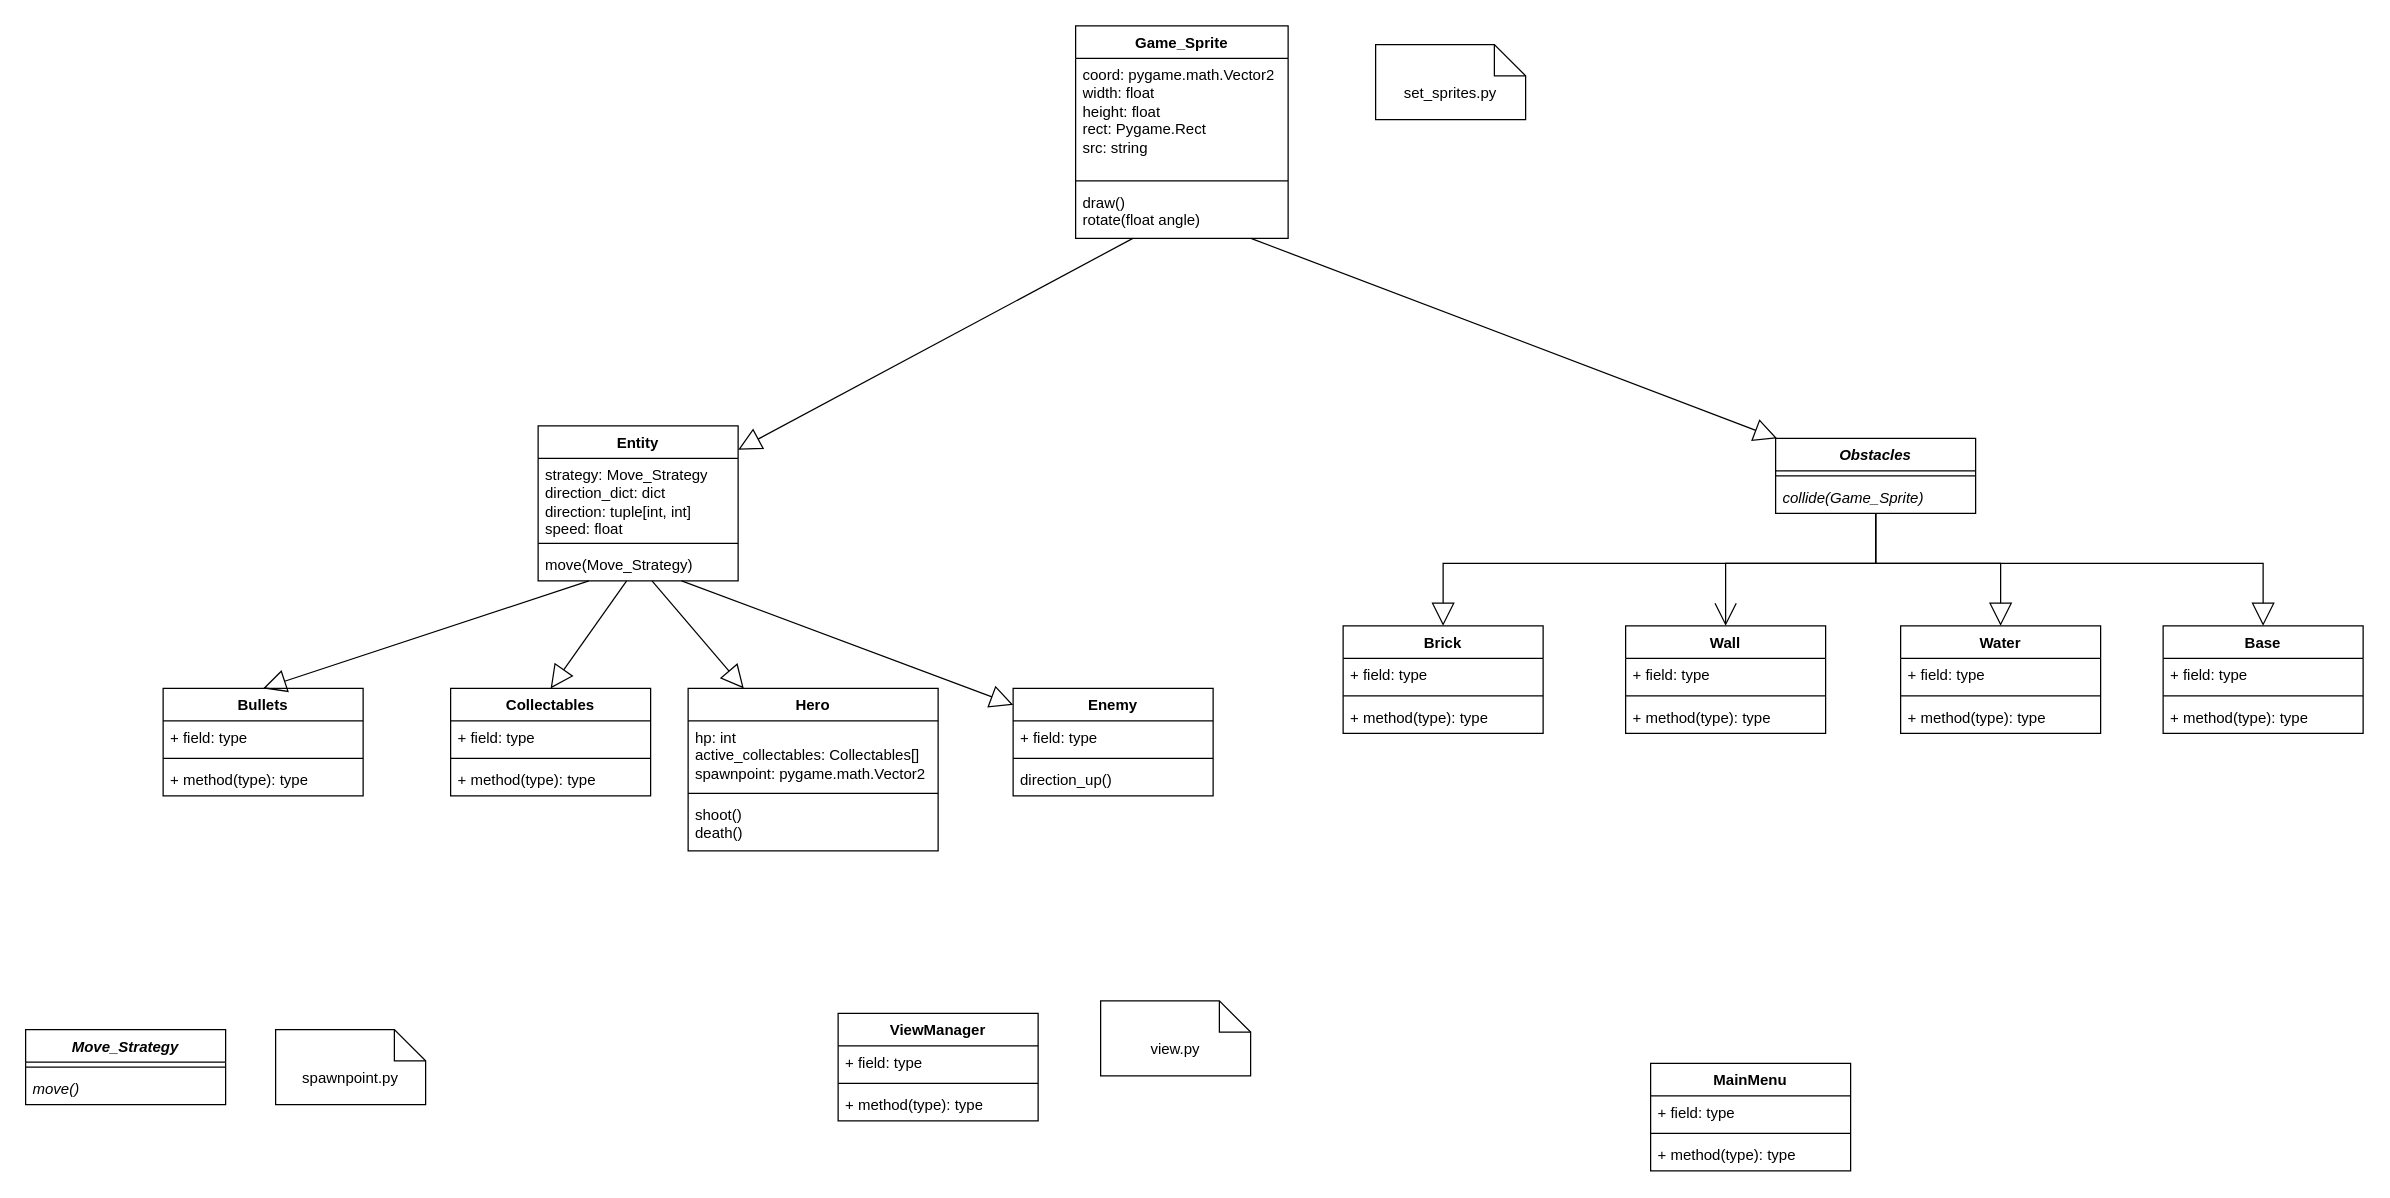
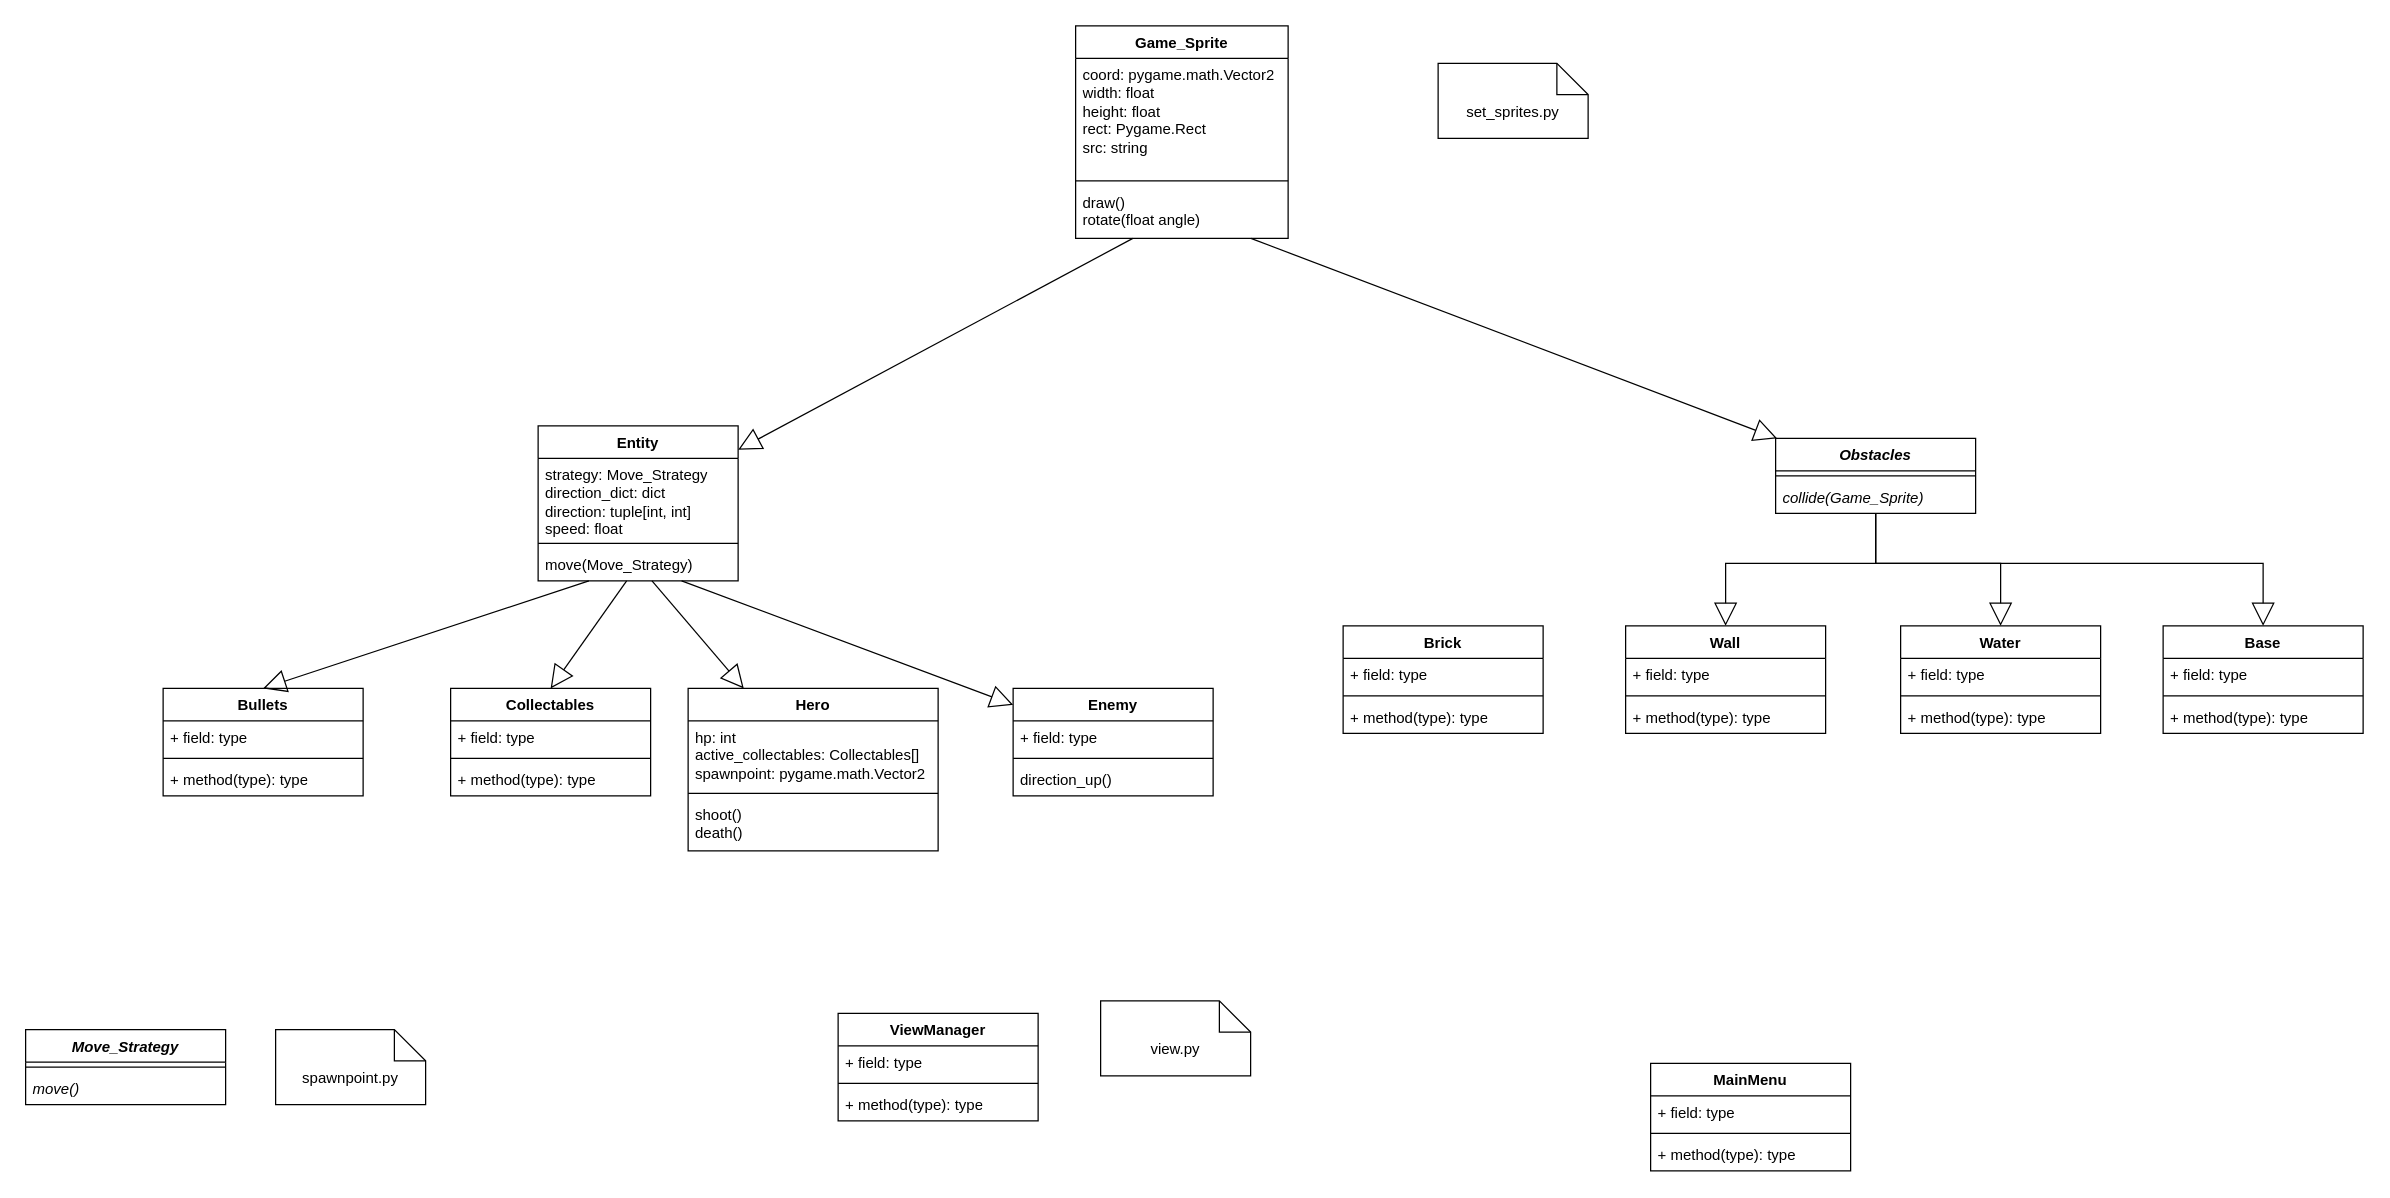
node "set_sprites.py": moved (1451, 82) -> (1513, 101)
edge "collide(Game_Sprite)" -> "Brick": removed
edge "collide(Game_Sprite)" -> "Wall": arrowhead open -> block
